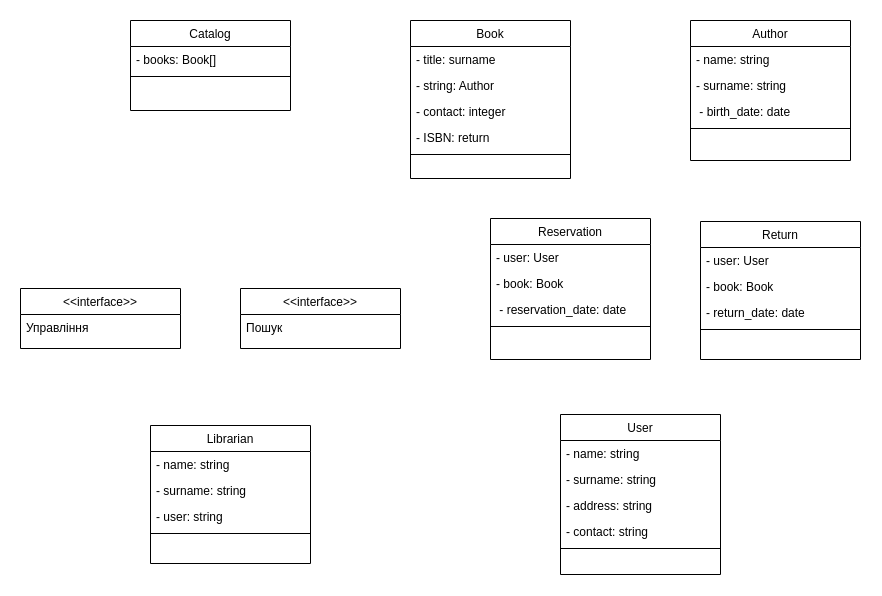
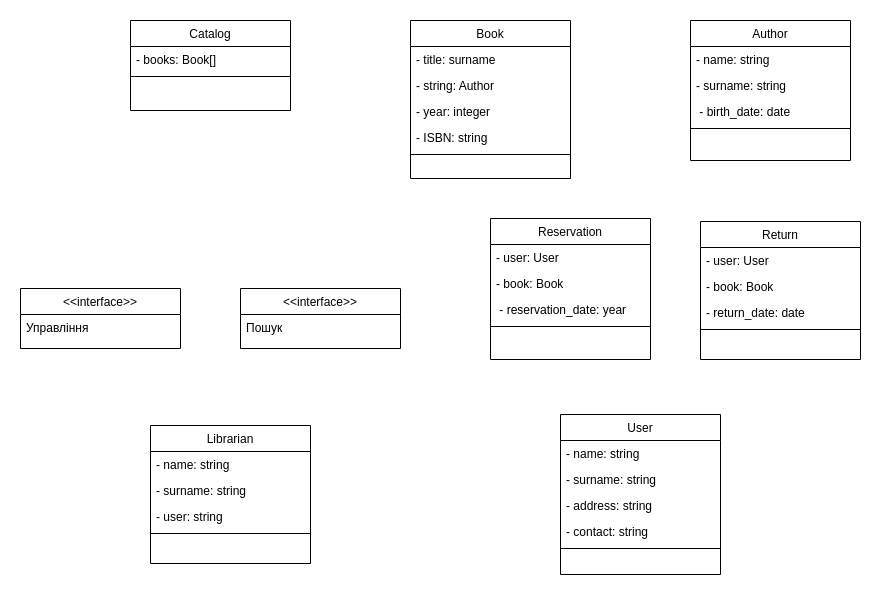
node "- contact: integer": label "- contact: integer" -> "- year: integer"
node "- ISBN: return": label "- ISBN: return" -> "- ISBN: string"
node "- reservation_date: date": label "- reservation_date: date" -> "- reservation_date: year"
